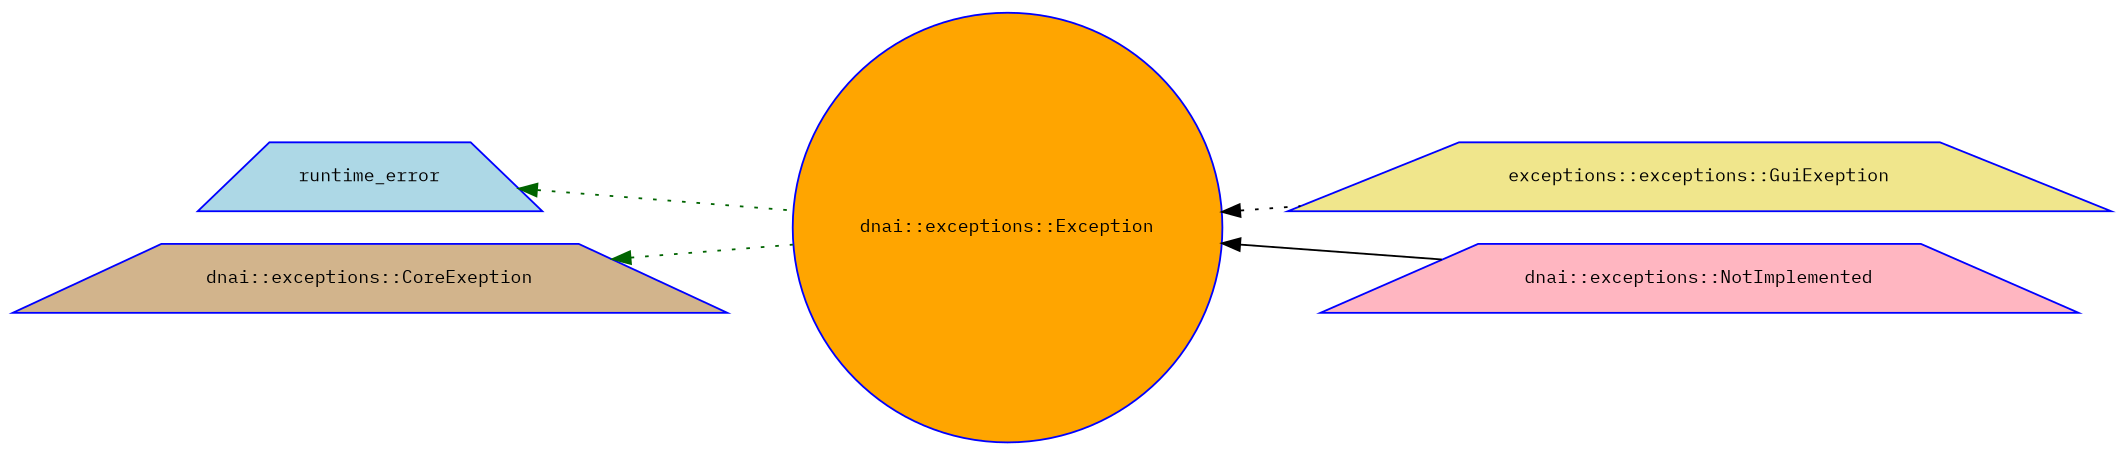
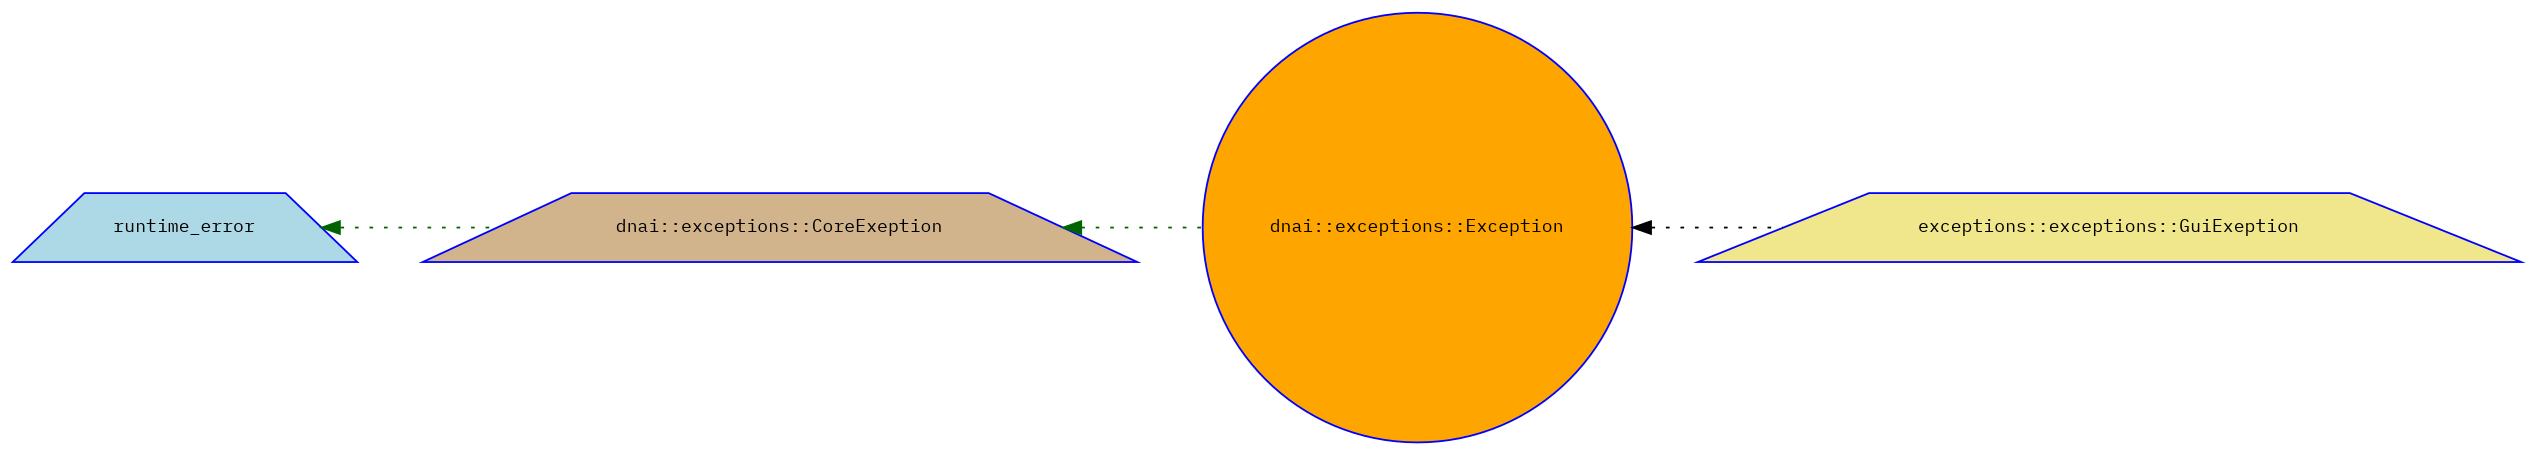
edge "dnai::exceptions::Exception" -> "runtime_error": now "dnai::exceptions::CoreExeption" -> "runtime_error"
node "dnai::exceptions::NotImplemented": removed
